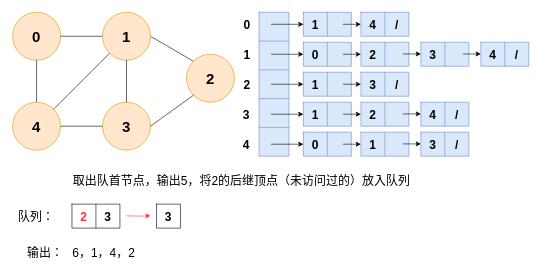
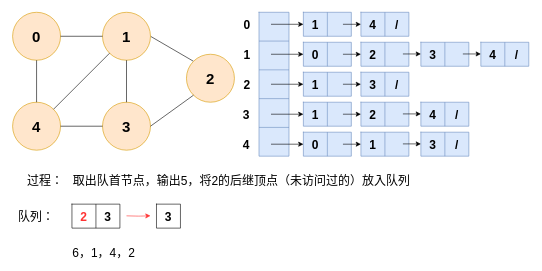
node "过程：": added
node "输出：": removed
